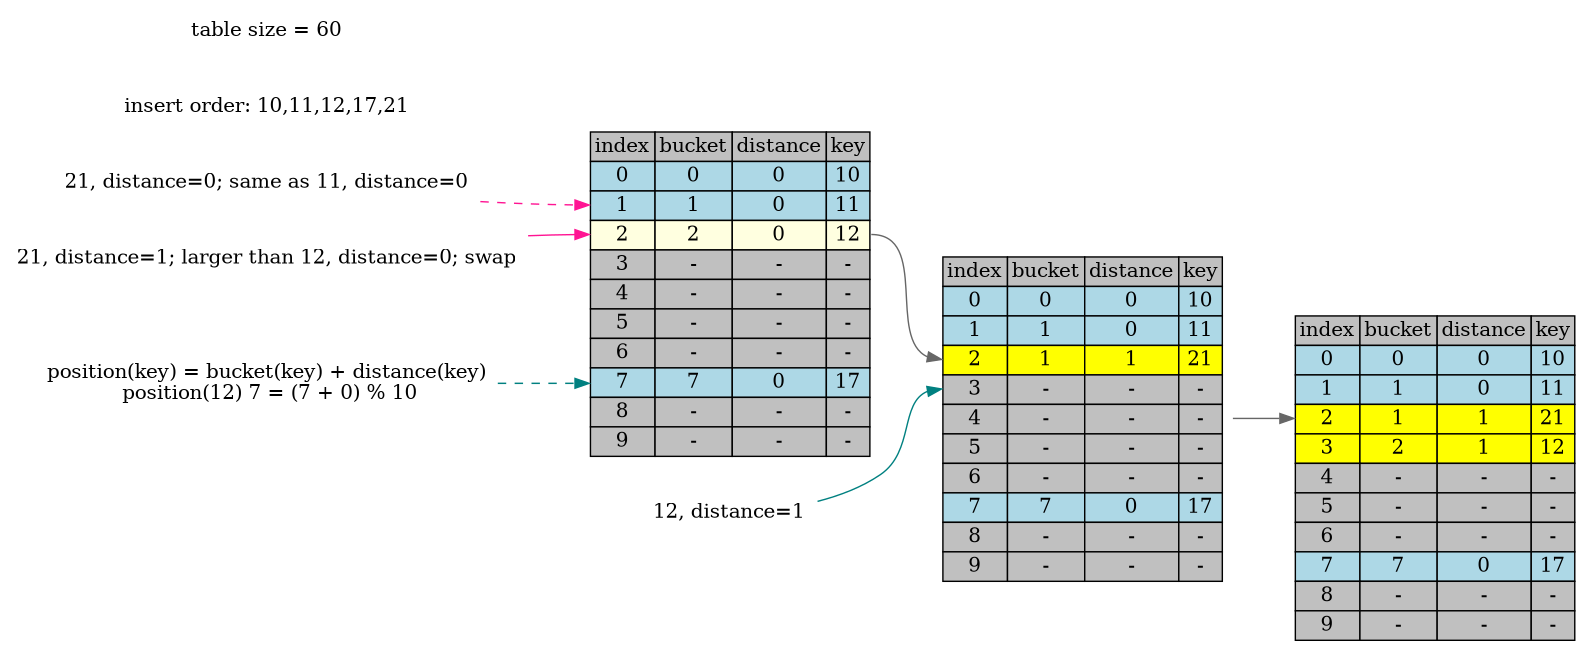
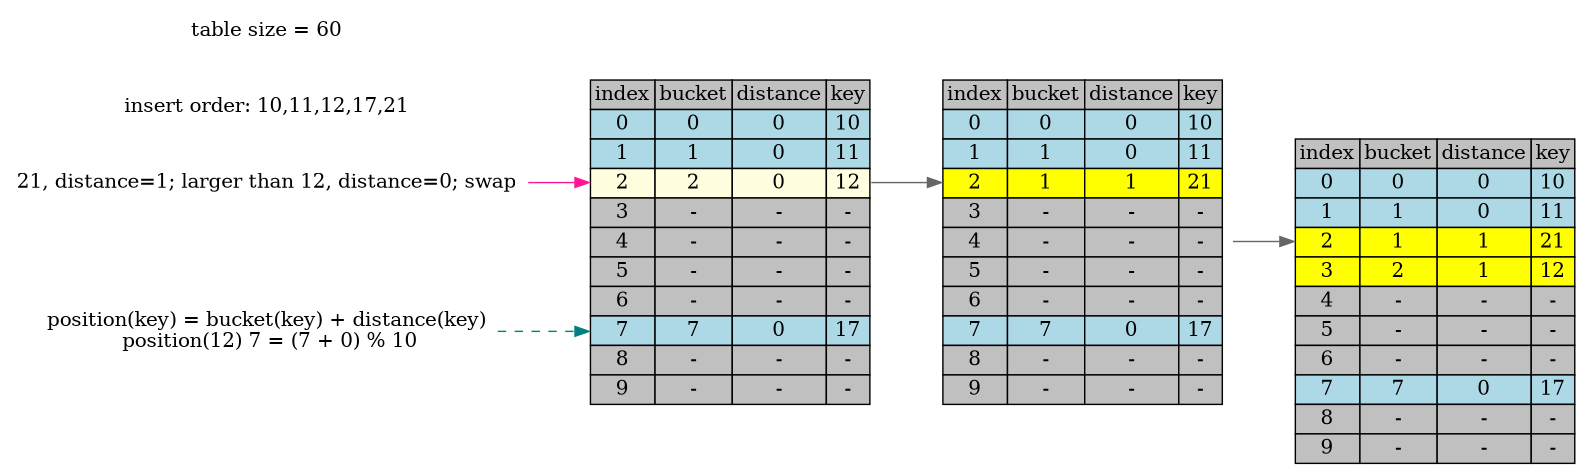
node "21, distance=0; same as 11, distance=0": removed
node "12, distance=1": removed
